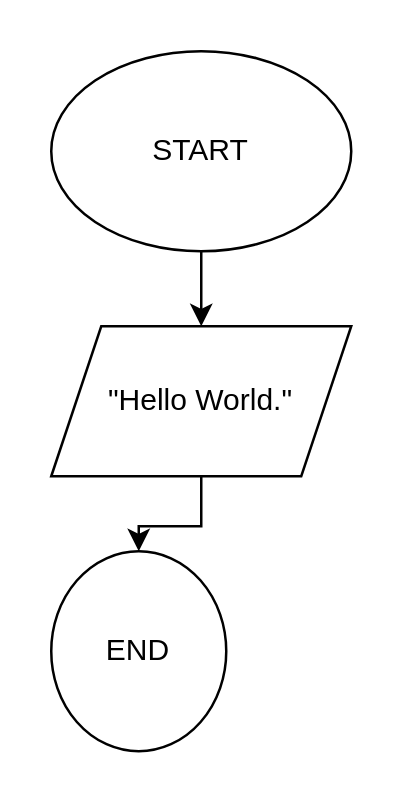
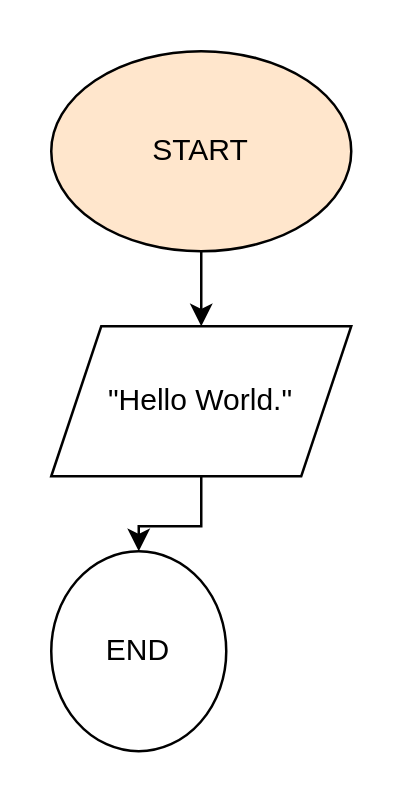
node "START": fillcolor #ffffff -> #ffe6cc
